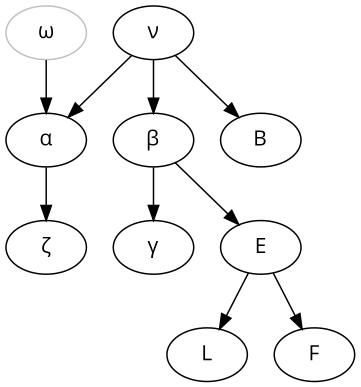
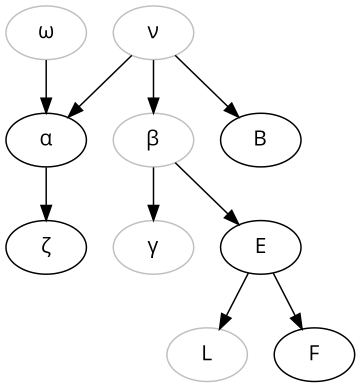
node "ν": color black -> grey
node "β": color black -> grey
node "γ": color black -> grey
node "L": color black -> grey
